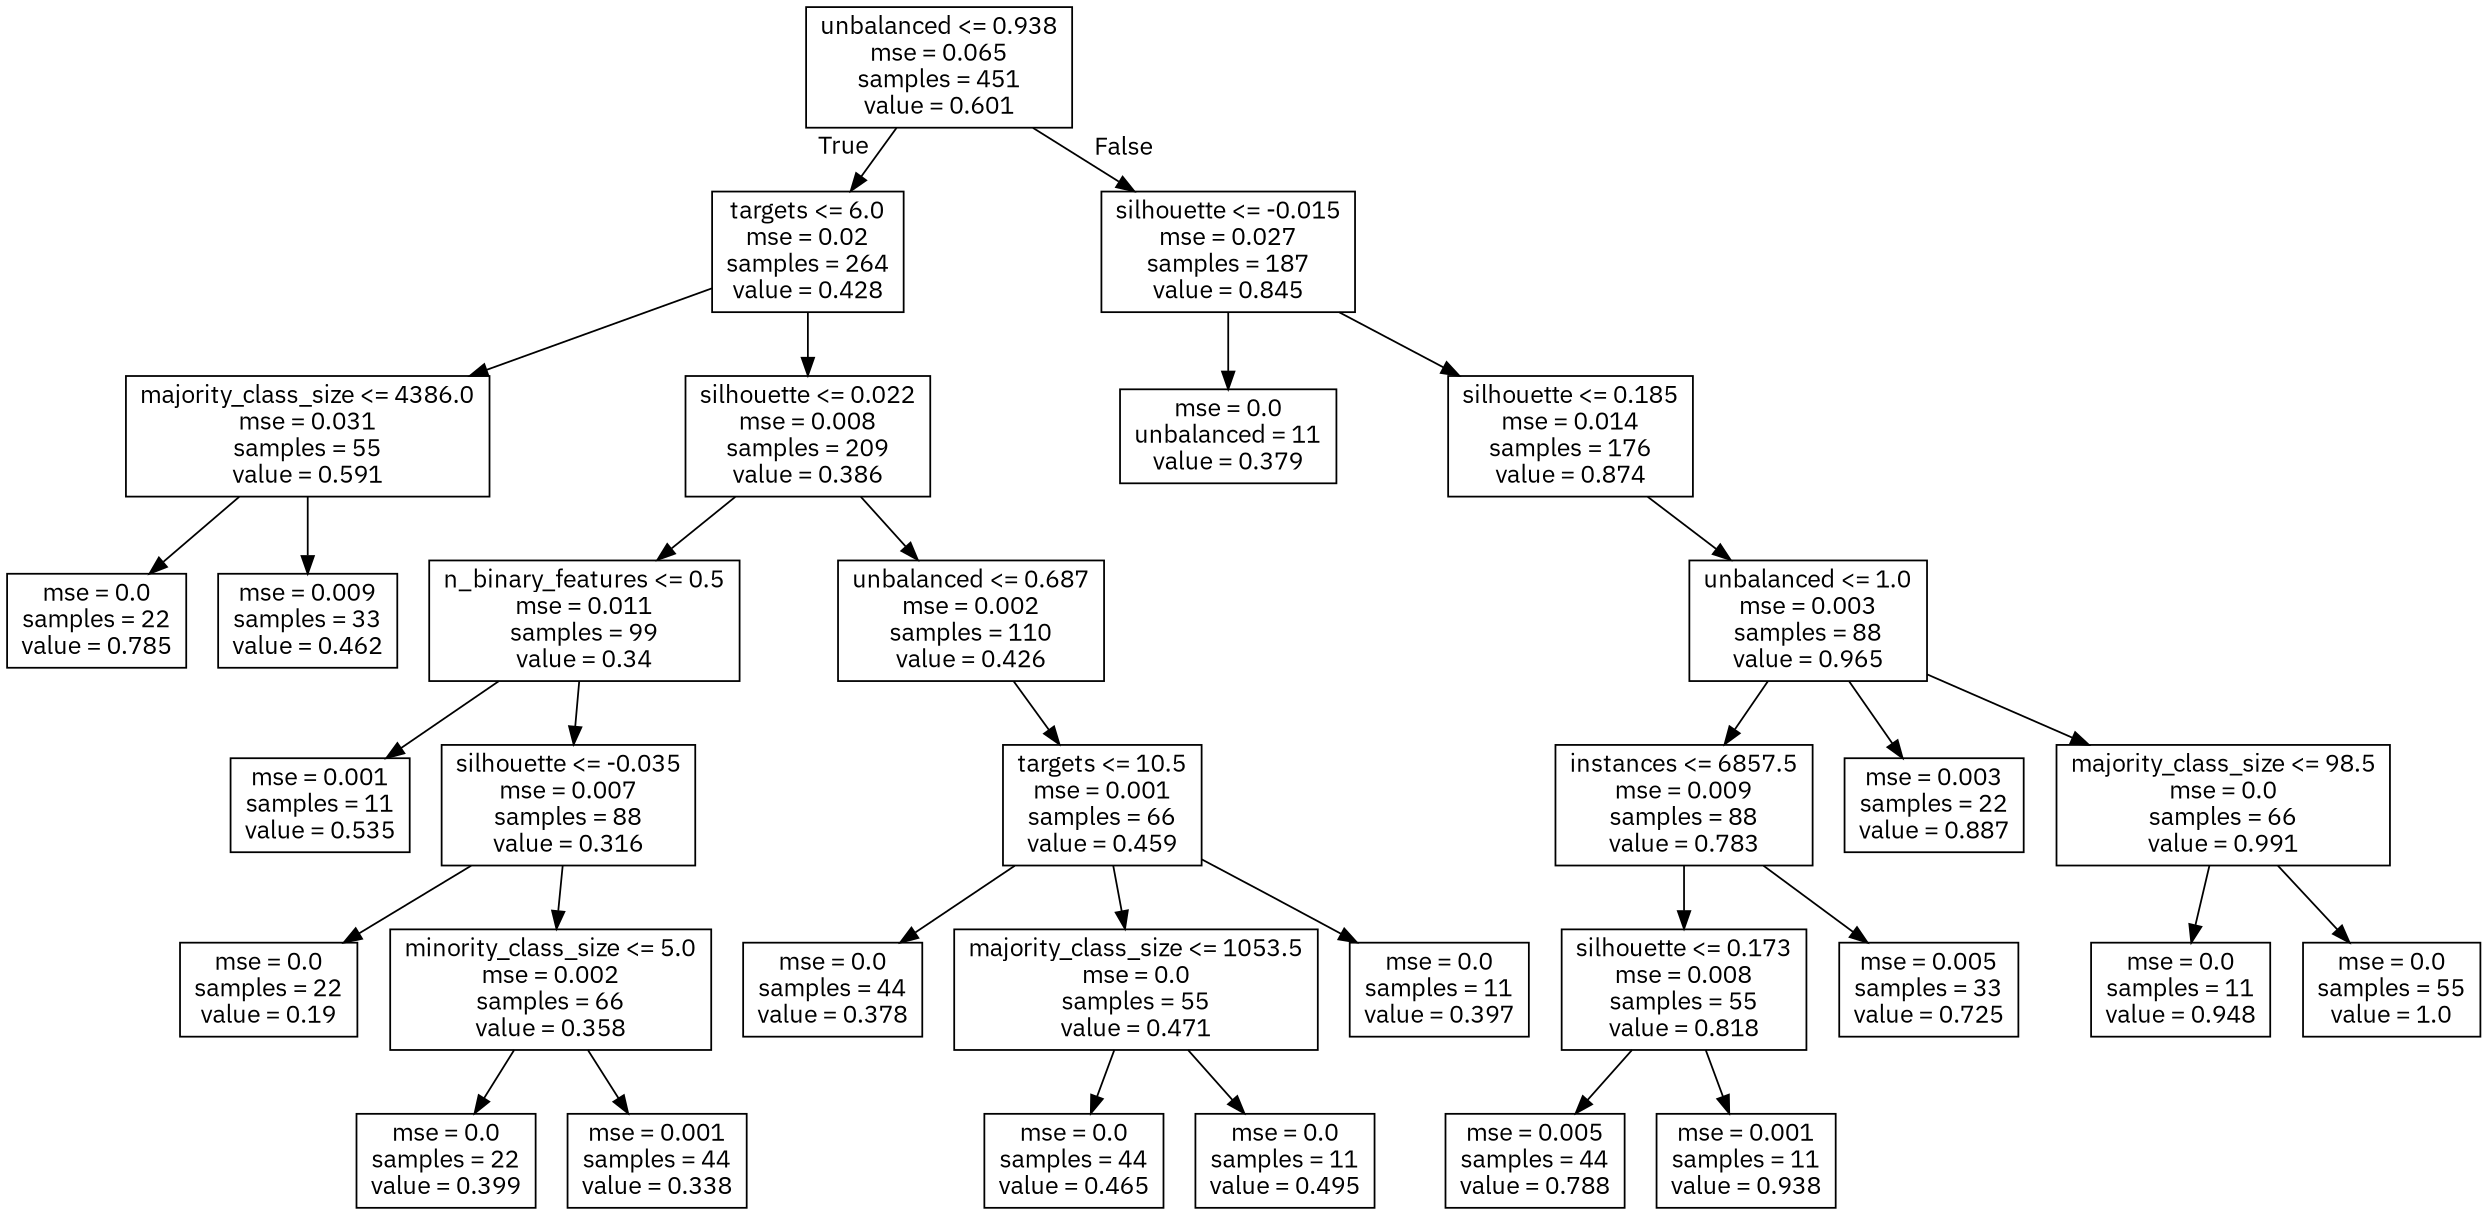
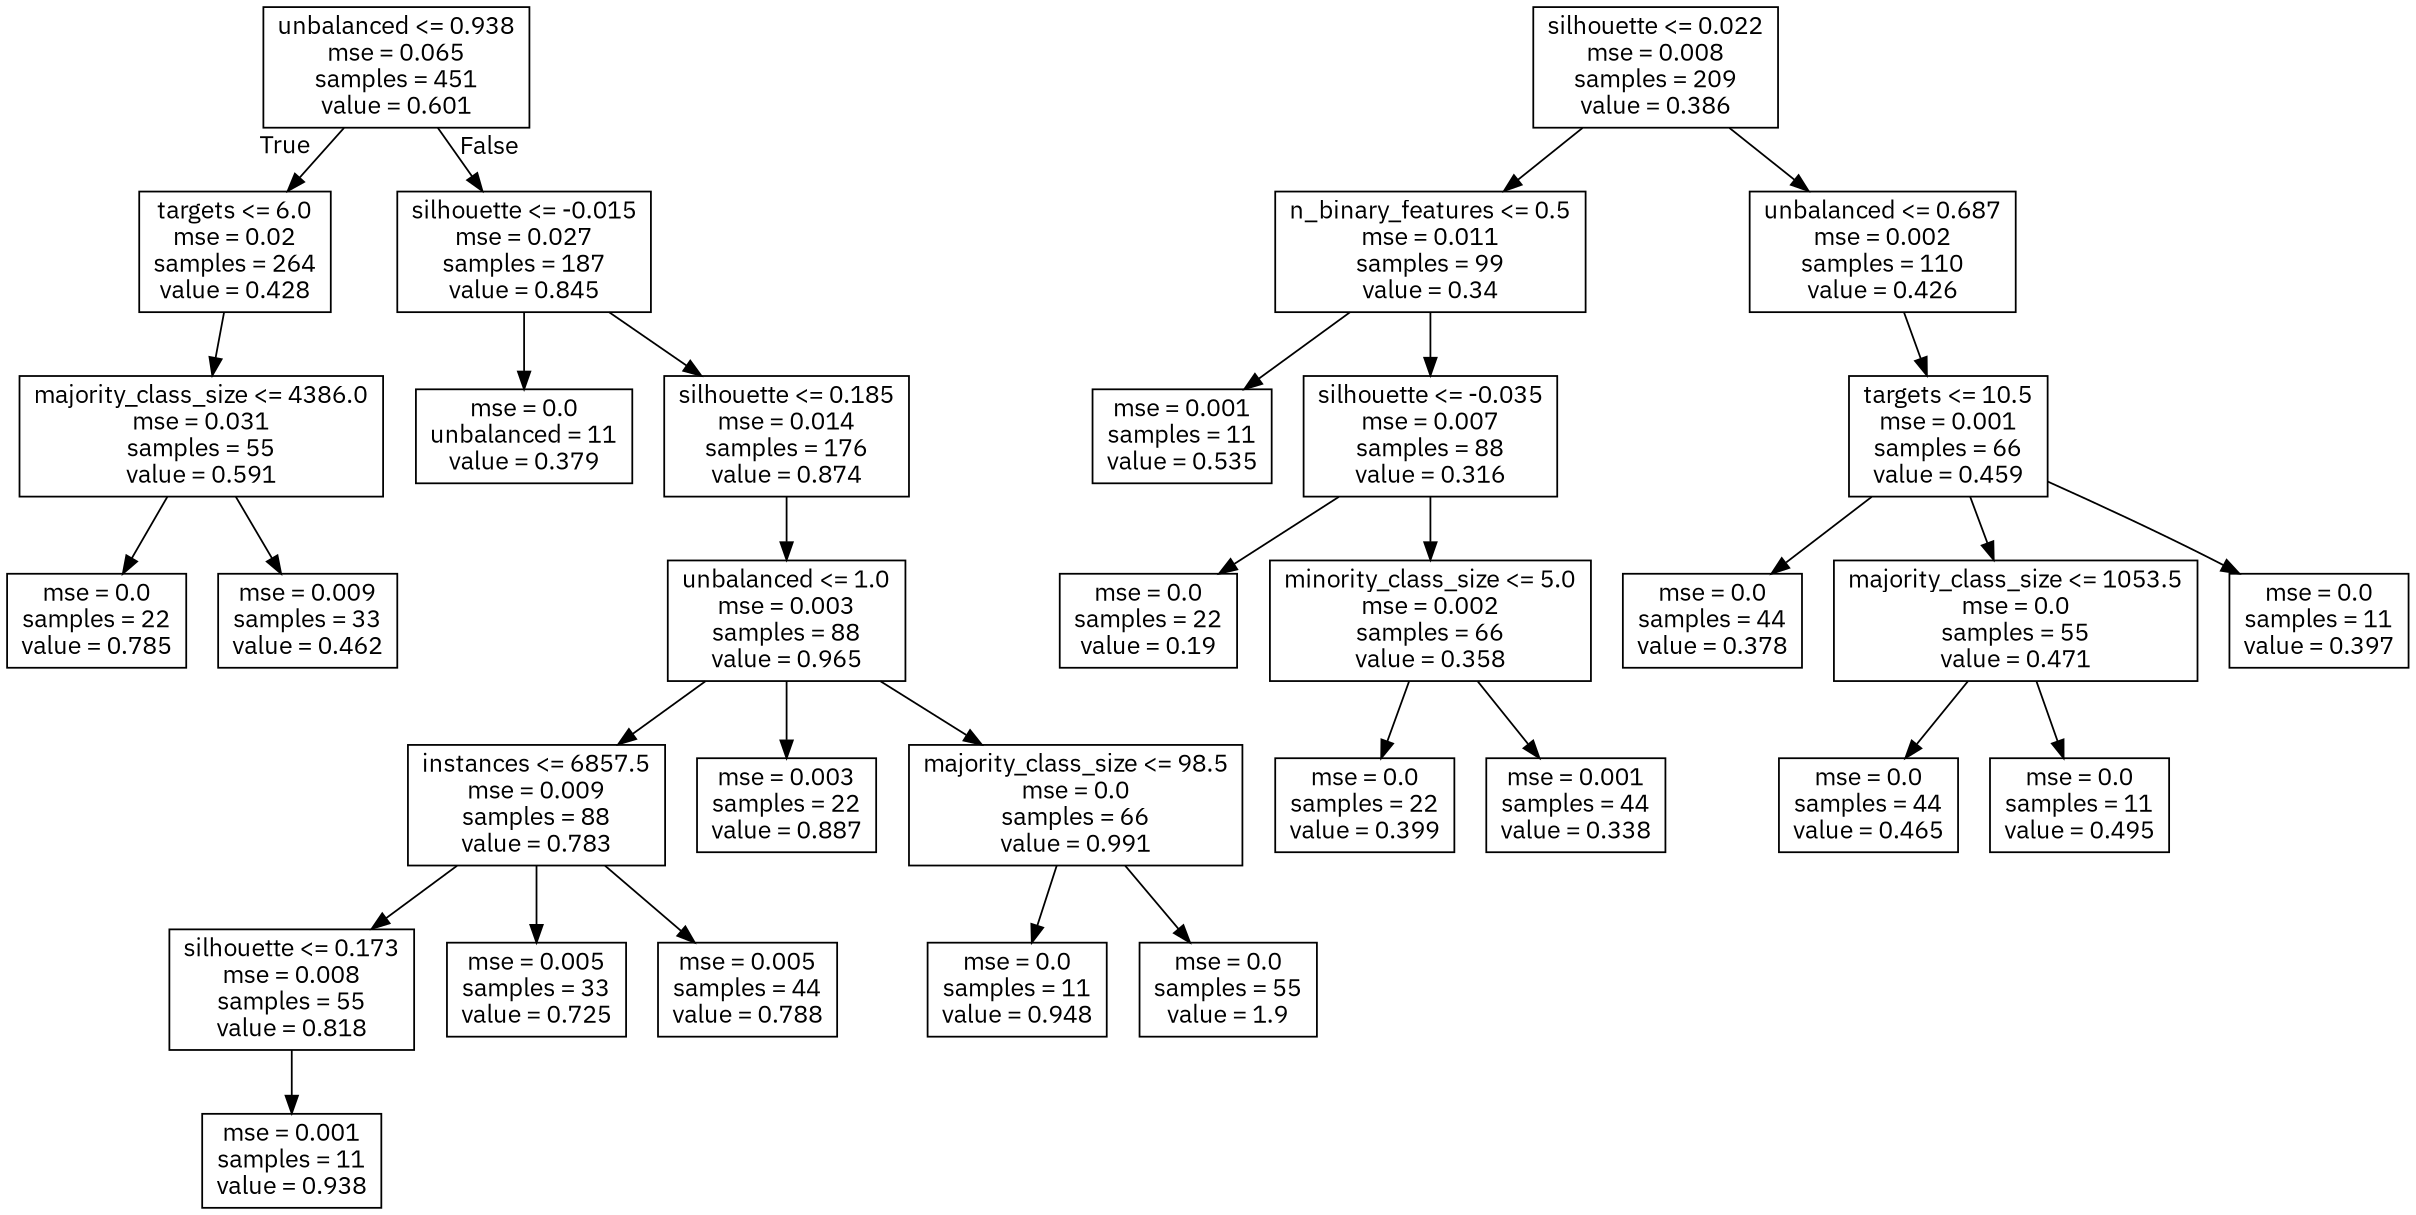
edge "targets <= 6.0 mse = 0.02 samples = 264 value = 0.428" -> "silhouette <= 0.022 mse = 0.008 samples = 209 value = 0.386": removed
node "mse = 0.0 samples = 55 value = 1.0": label "mse = 0.0 samples = 55 value = 1.0" -> "mse = 0.0 samples = 55 value = 1.9"
edge "silhouette <= 0.173 mse = 0.008 samples = 55 value = 0.818" -> "mse = 0.005 samples = 44 value = 0.788": now "instances <= 6857.5 mse = 0.009 samples = 88 value = 0.783" -> "mse = 0.005 samples = 44 value = 0.788"
